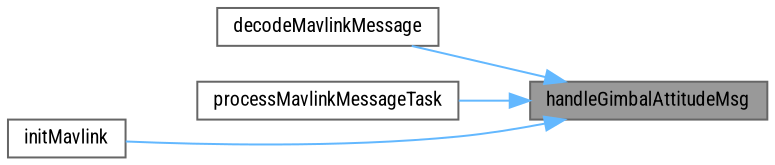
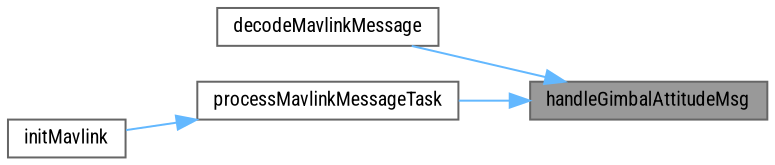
edge "initMavlink" -> "handleGimbalAttitudeMsg": now "initMavlink" -> "processMavlinkMessageTask"
